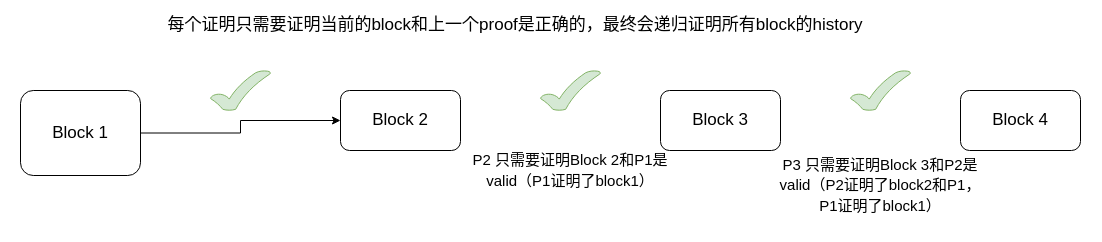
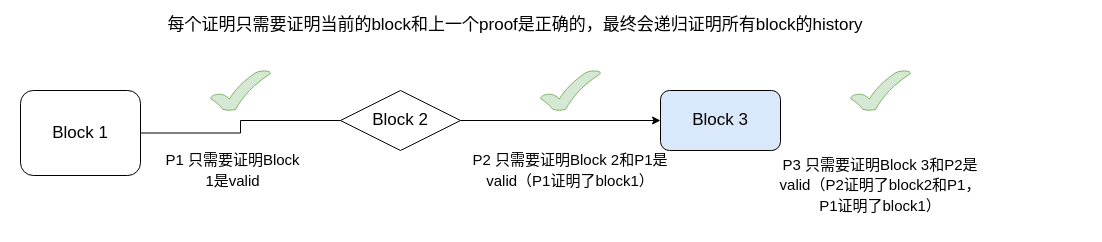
edge "Block 1" -> "Block 2": arrowhead classic -> none
node "Block 2": shape rounded rectangle -> diamond
edge "Block 2" -> "Block 3": added
node "Block 3": fillcolor #ffffff -> #dae8fc
node "Block 4": removed
node "P1 只需要证明Block 1是valid": added
